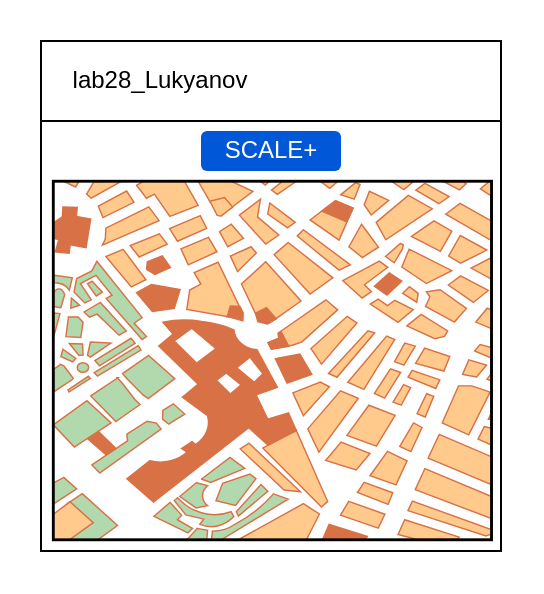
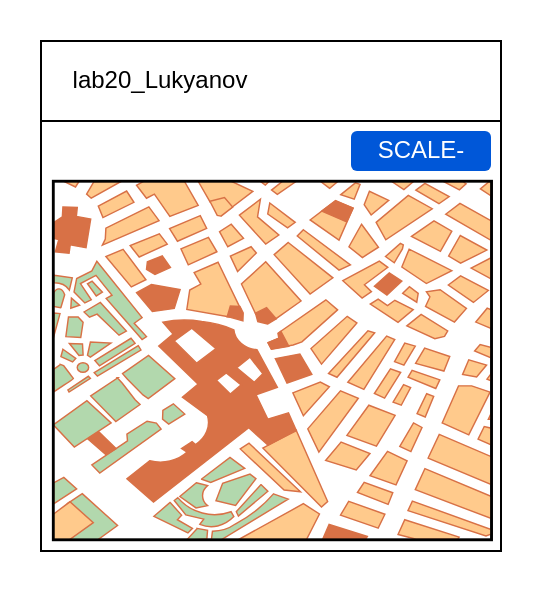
node "lab28_Lukyanov": label "lab28_Lukyanov" -> "lab20_Lukyanov"
node "SCALE+": removed
node "SCALE-": added
